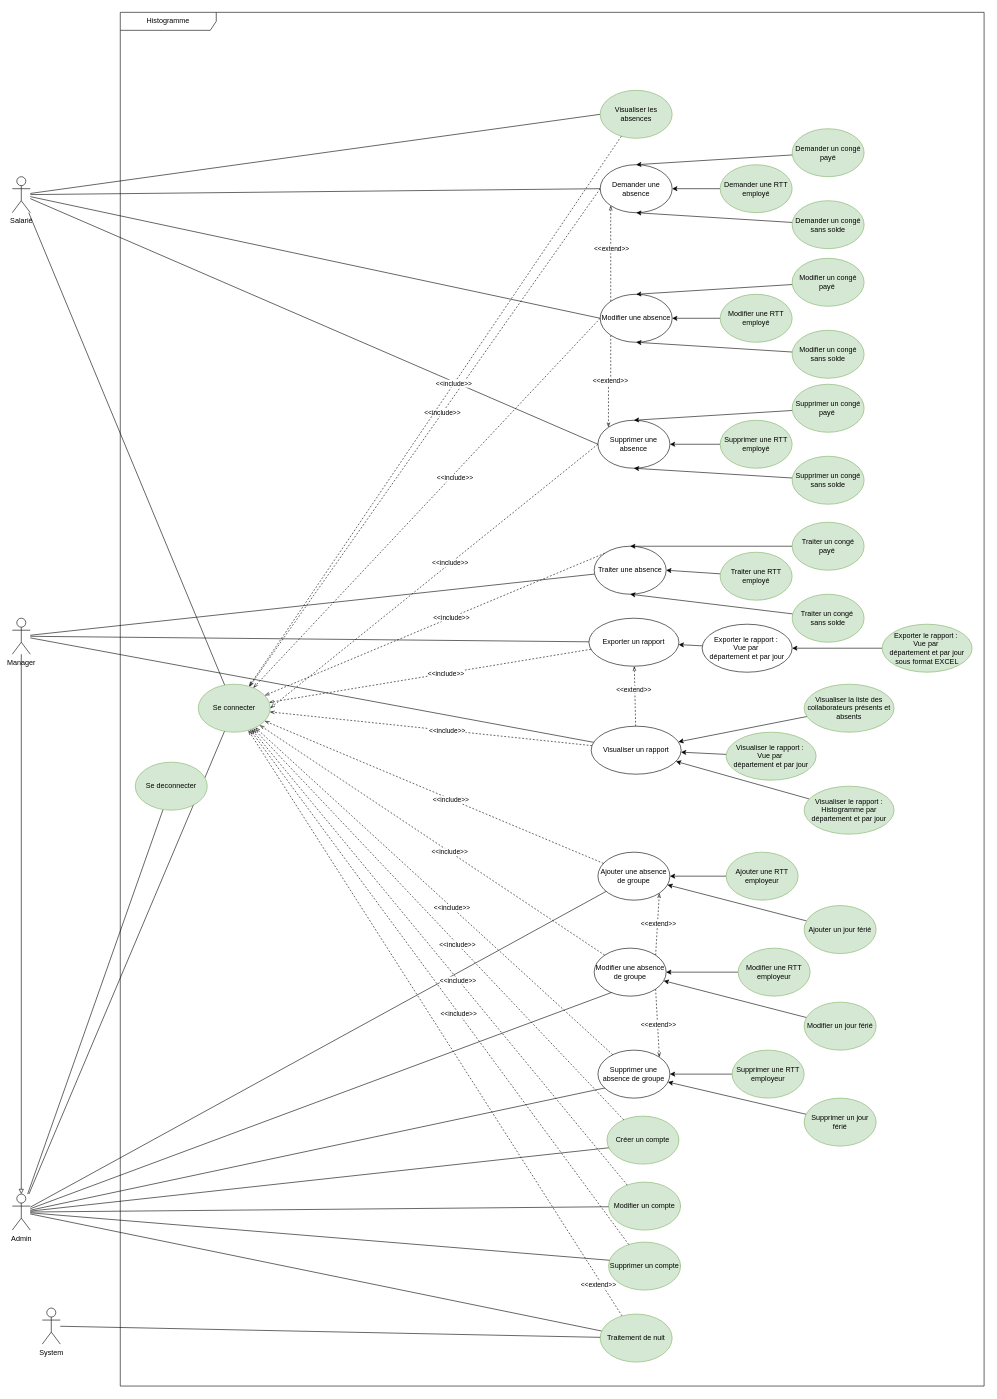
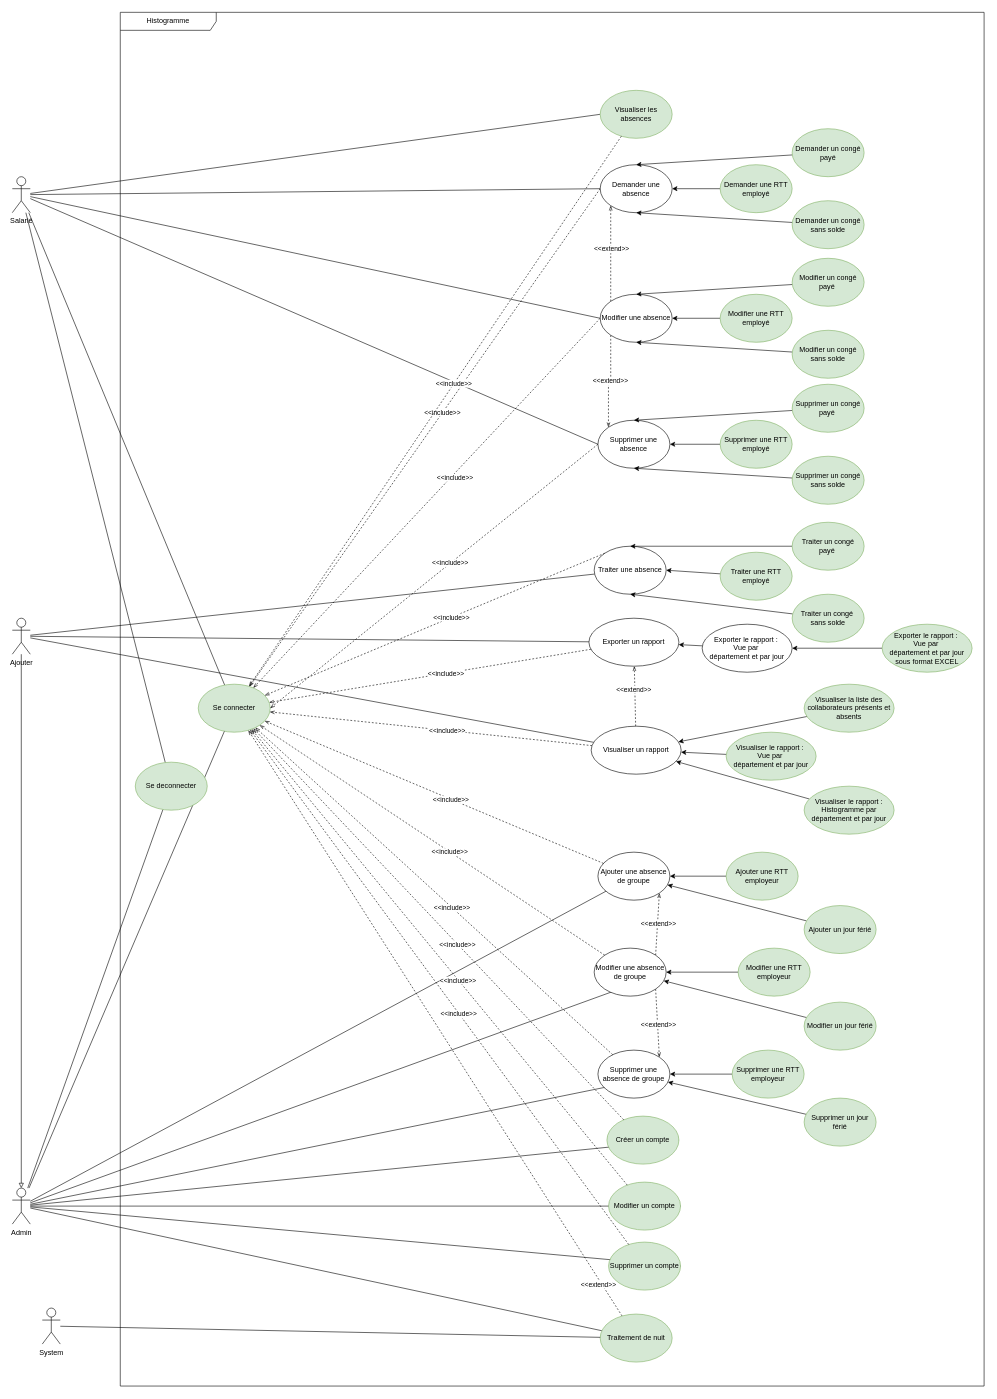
edge "Salarié" -- "Se deconnecter": added
node "Manager": label "Manager" -> "Ajouter"
node "Admin": moved (21, 1212) -> (21, 1206)
